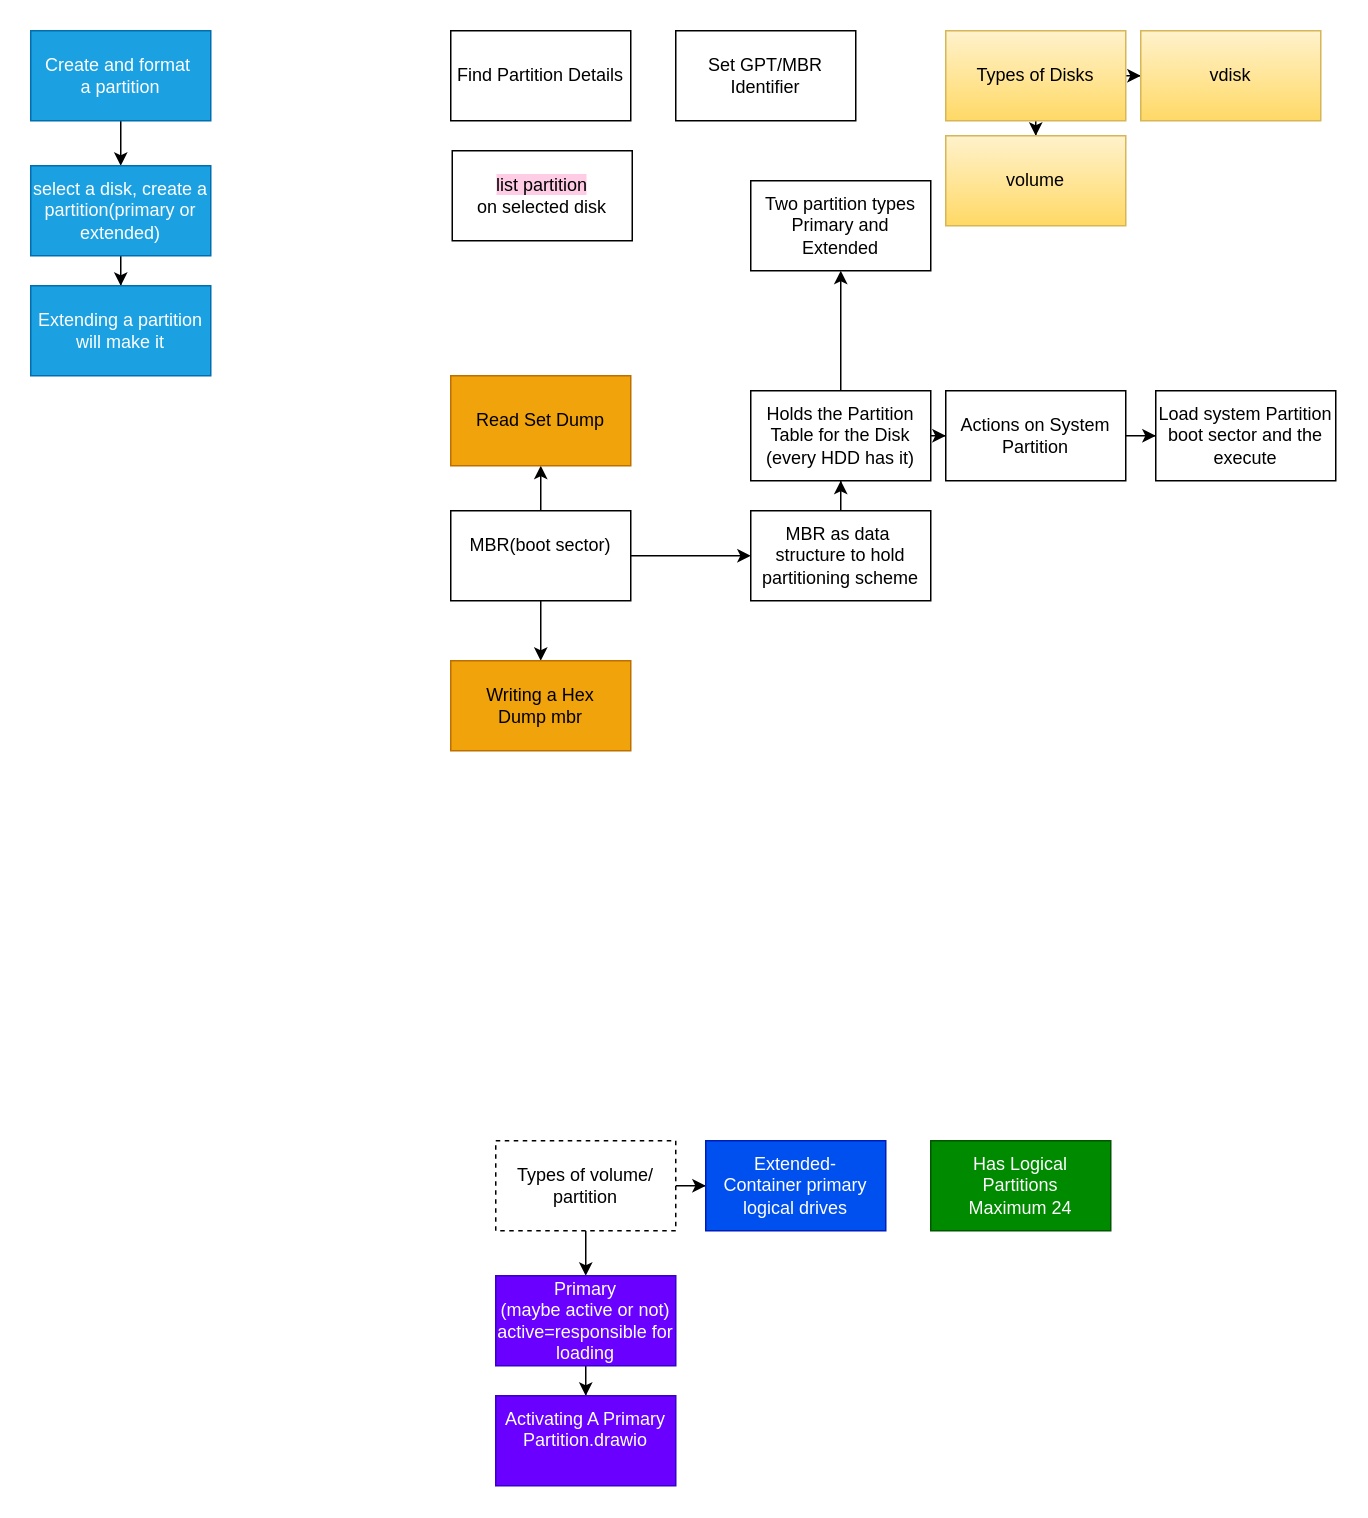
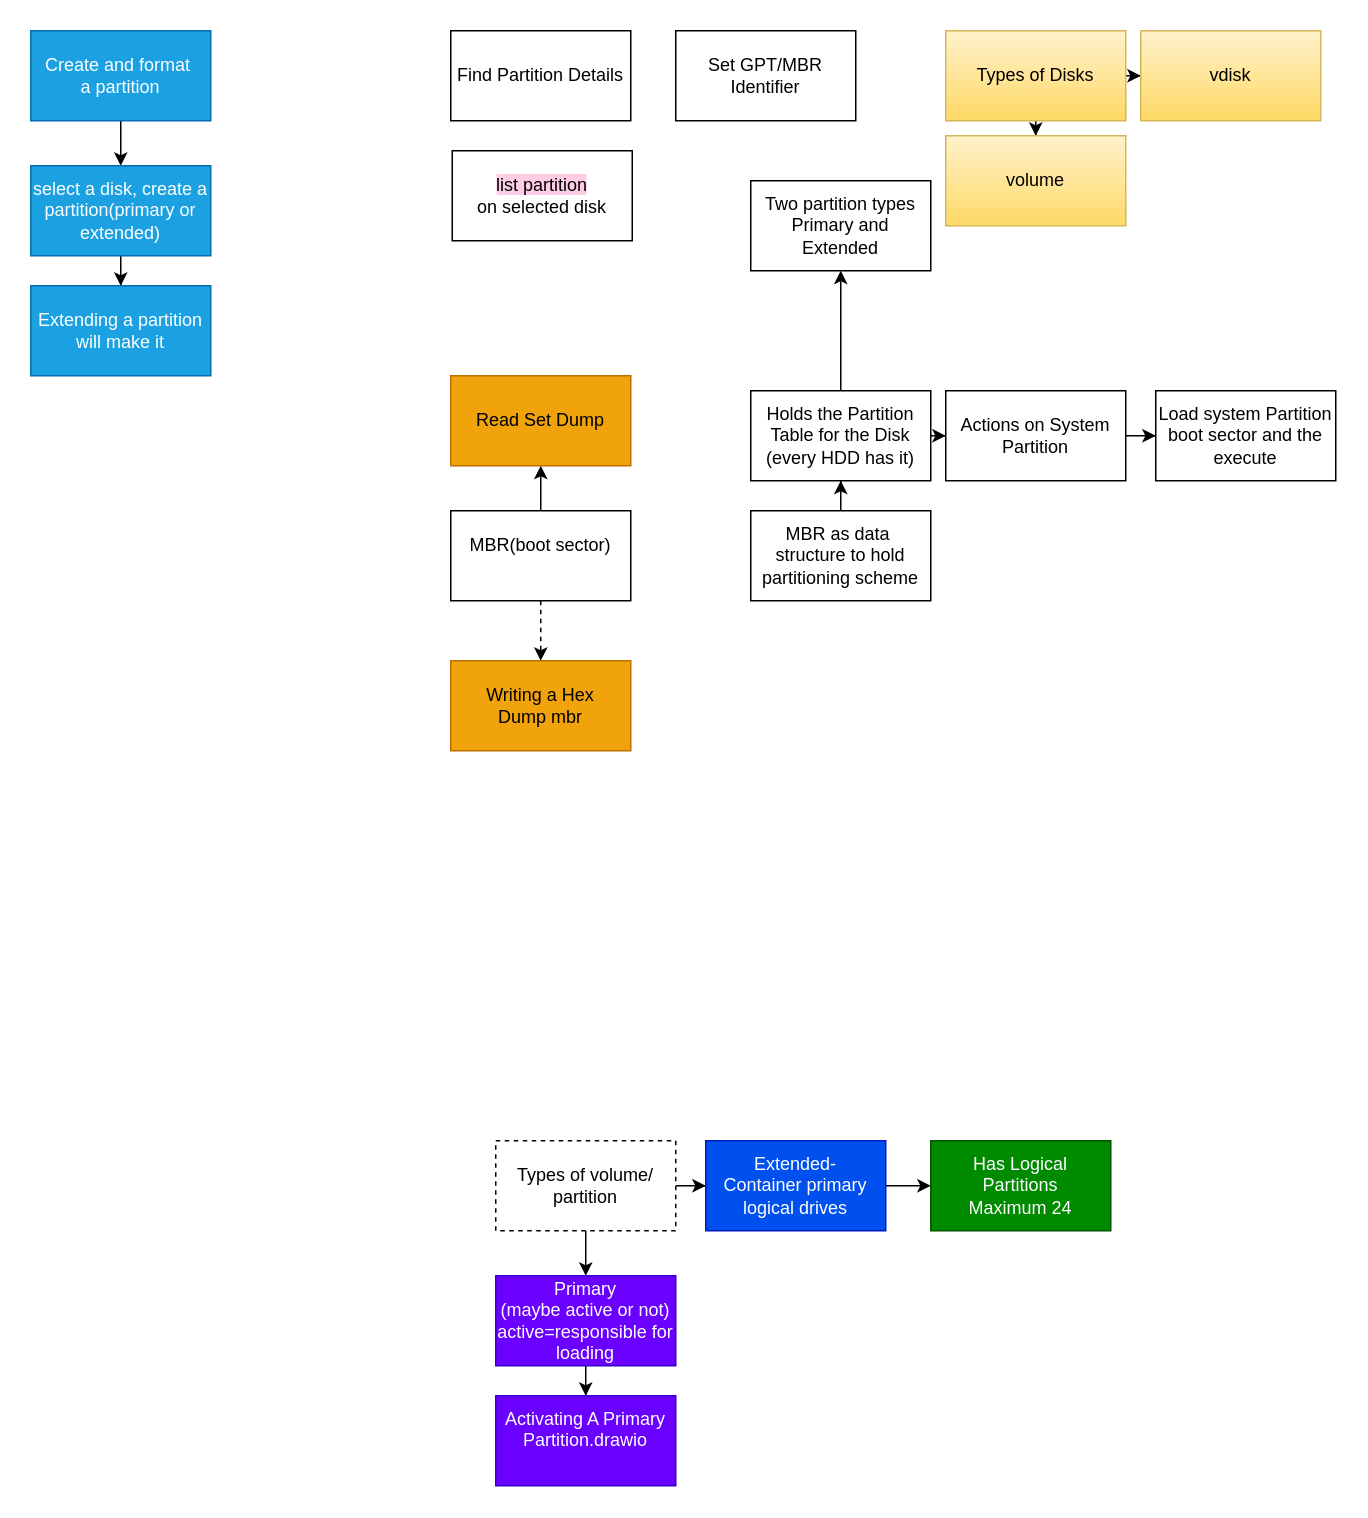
edge "MBR(boot sector)" -> "MBR as data structure to hold partitioning scheme": removed
edge "MBR(boot sector)" -> "Writing a Hex Dump mbr": style solid -> dashed
edge "Extended- Container primary logical drives" -> "Has Logical Partitions Maximum 24": added
